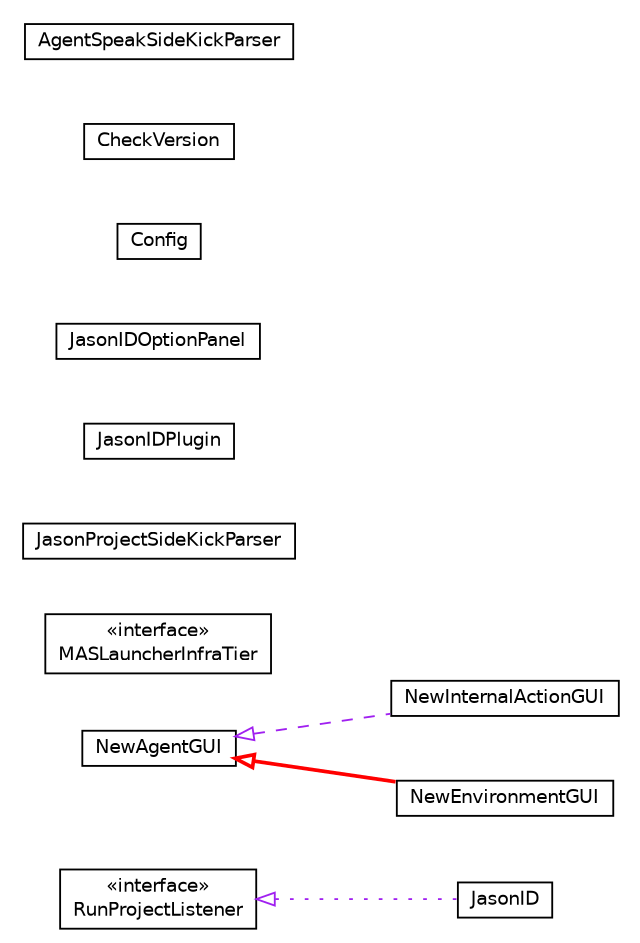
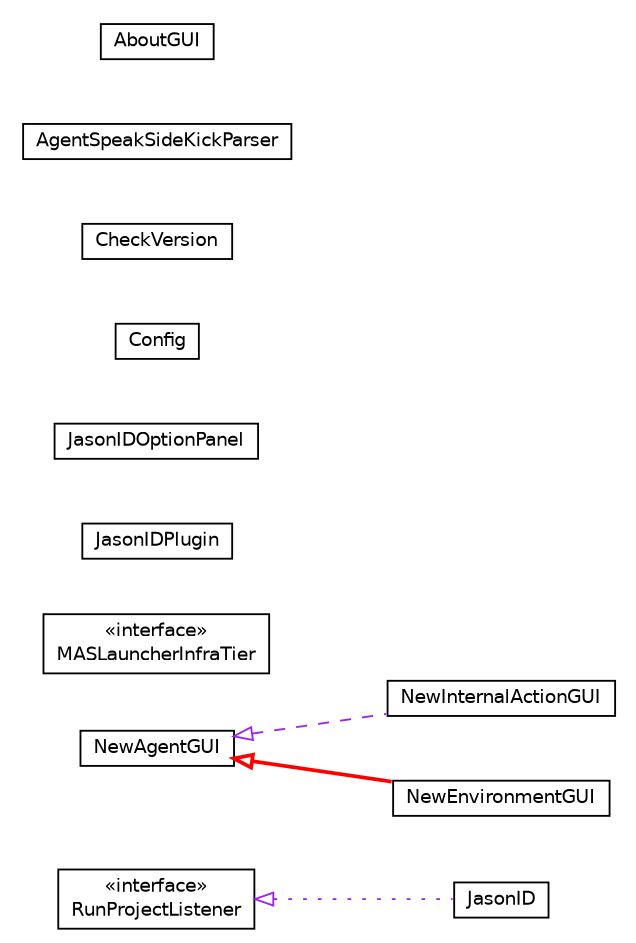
node "AboutGUI": added
node "JasonProjectSideKickParser": removed
